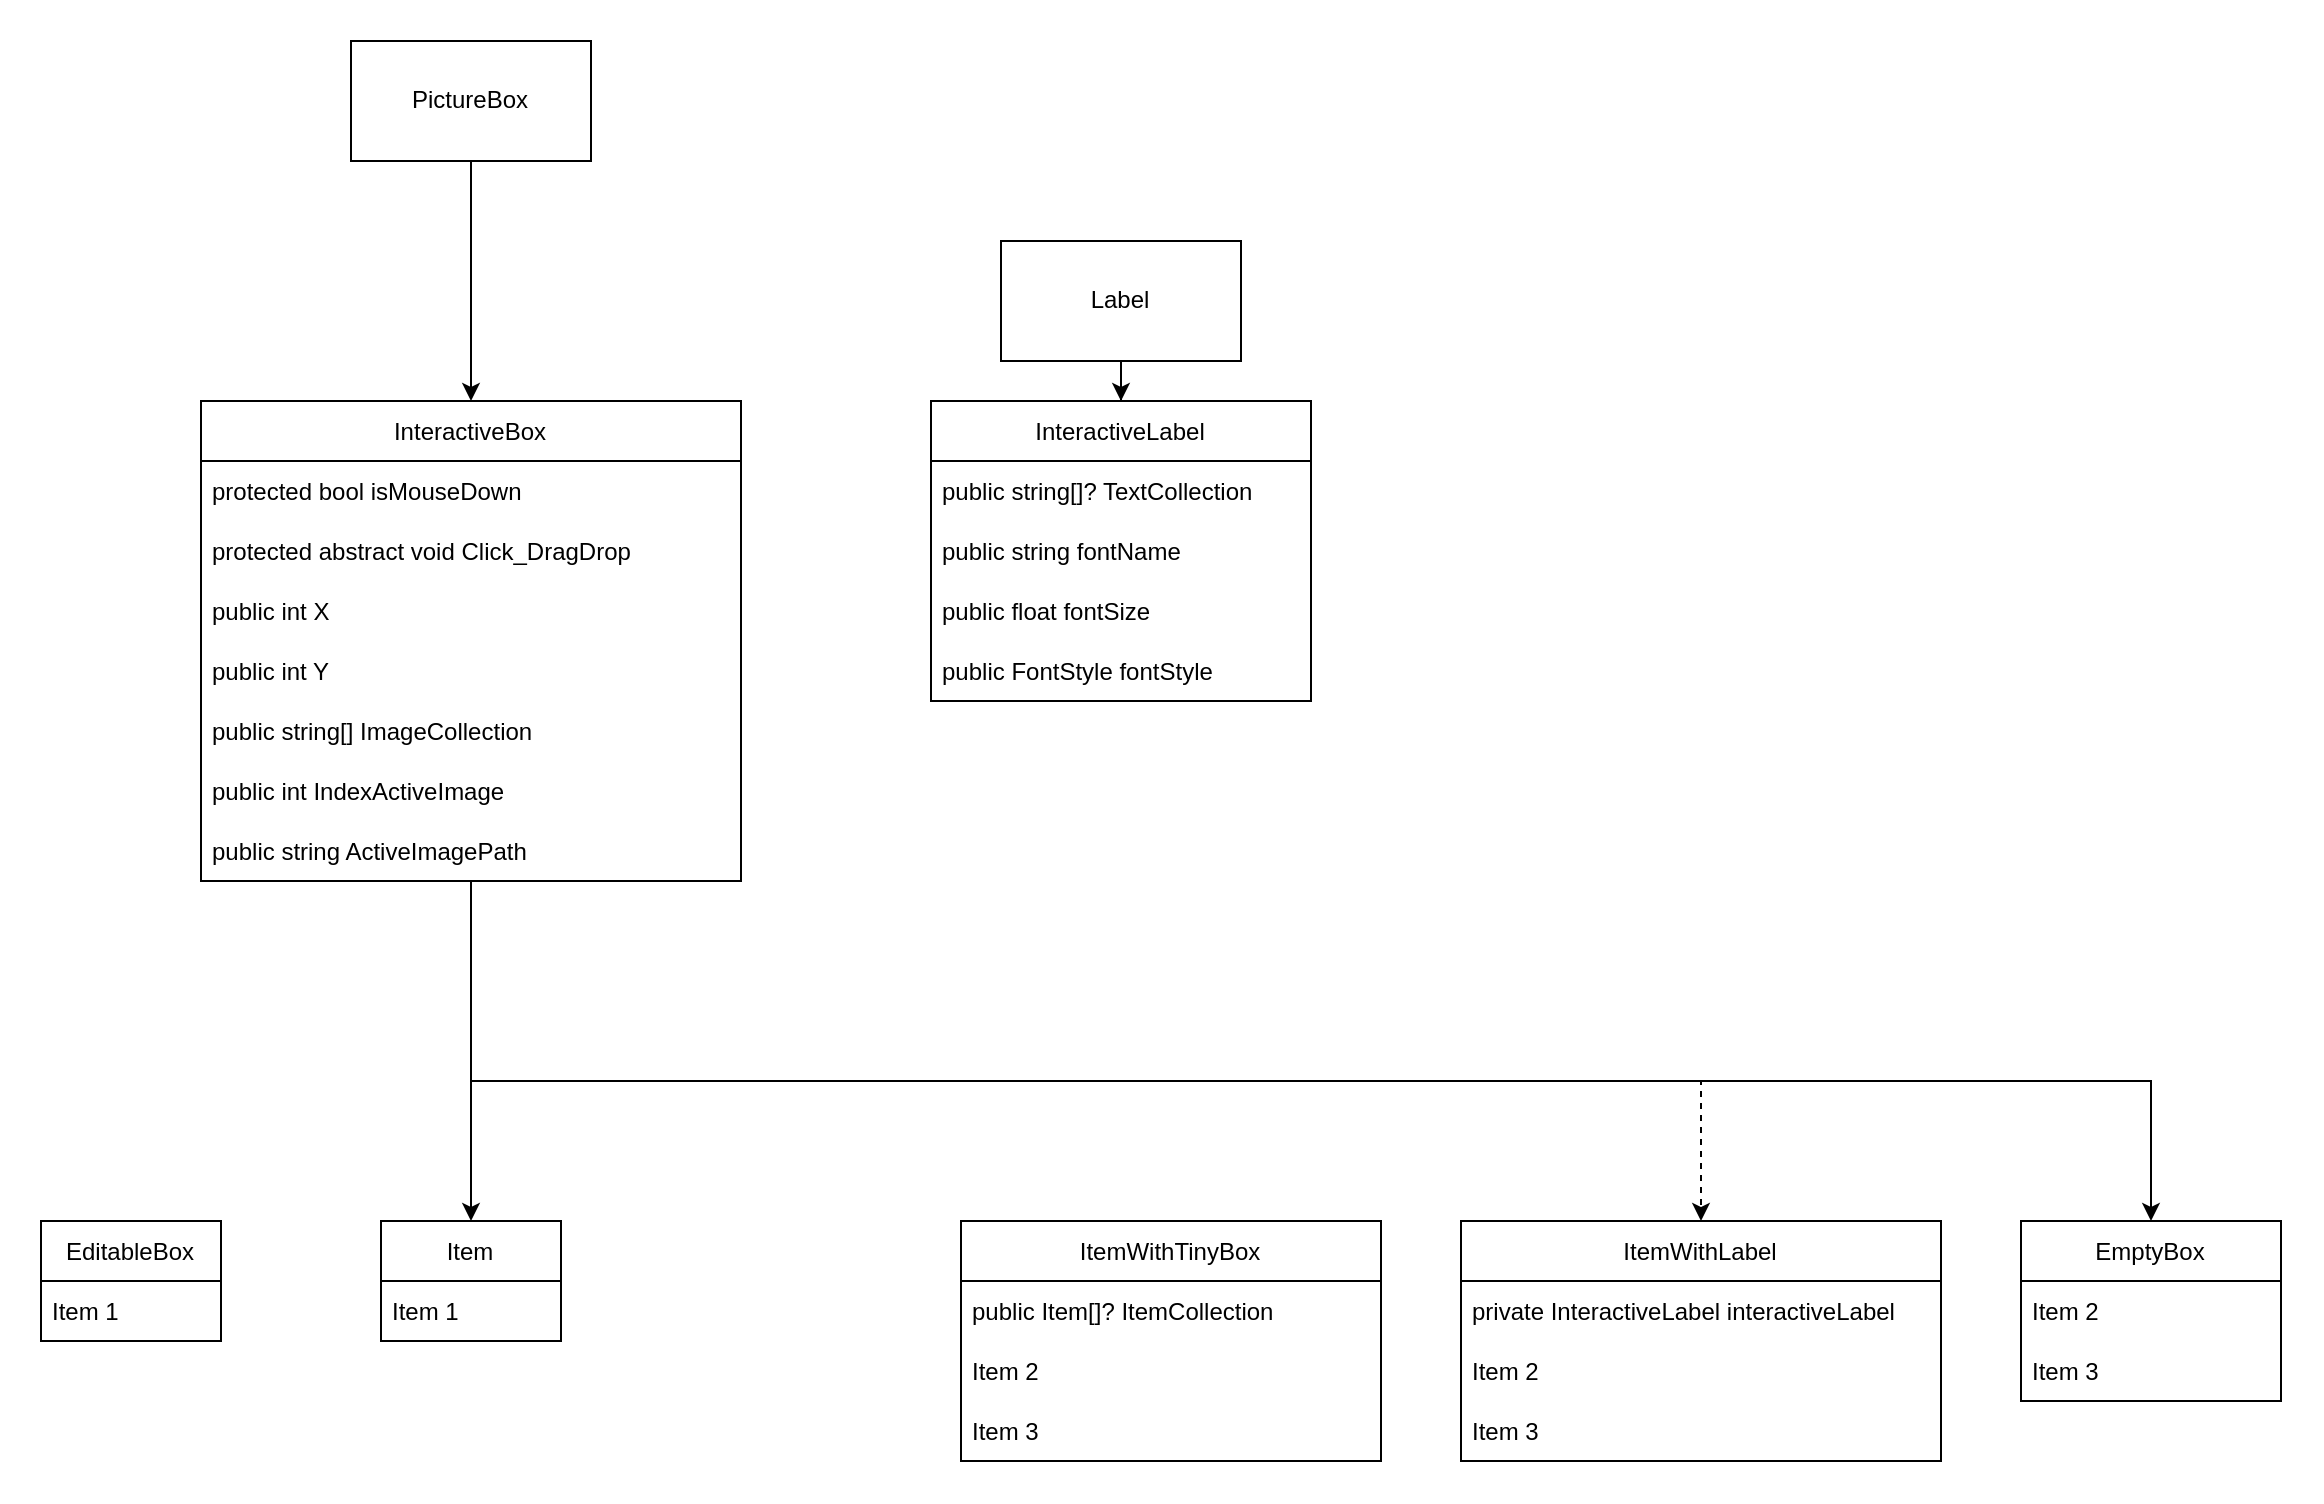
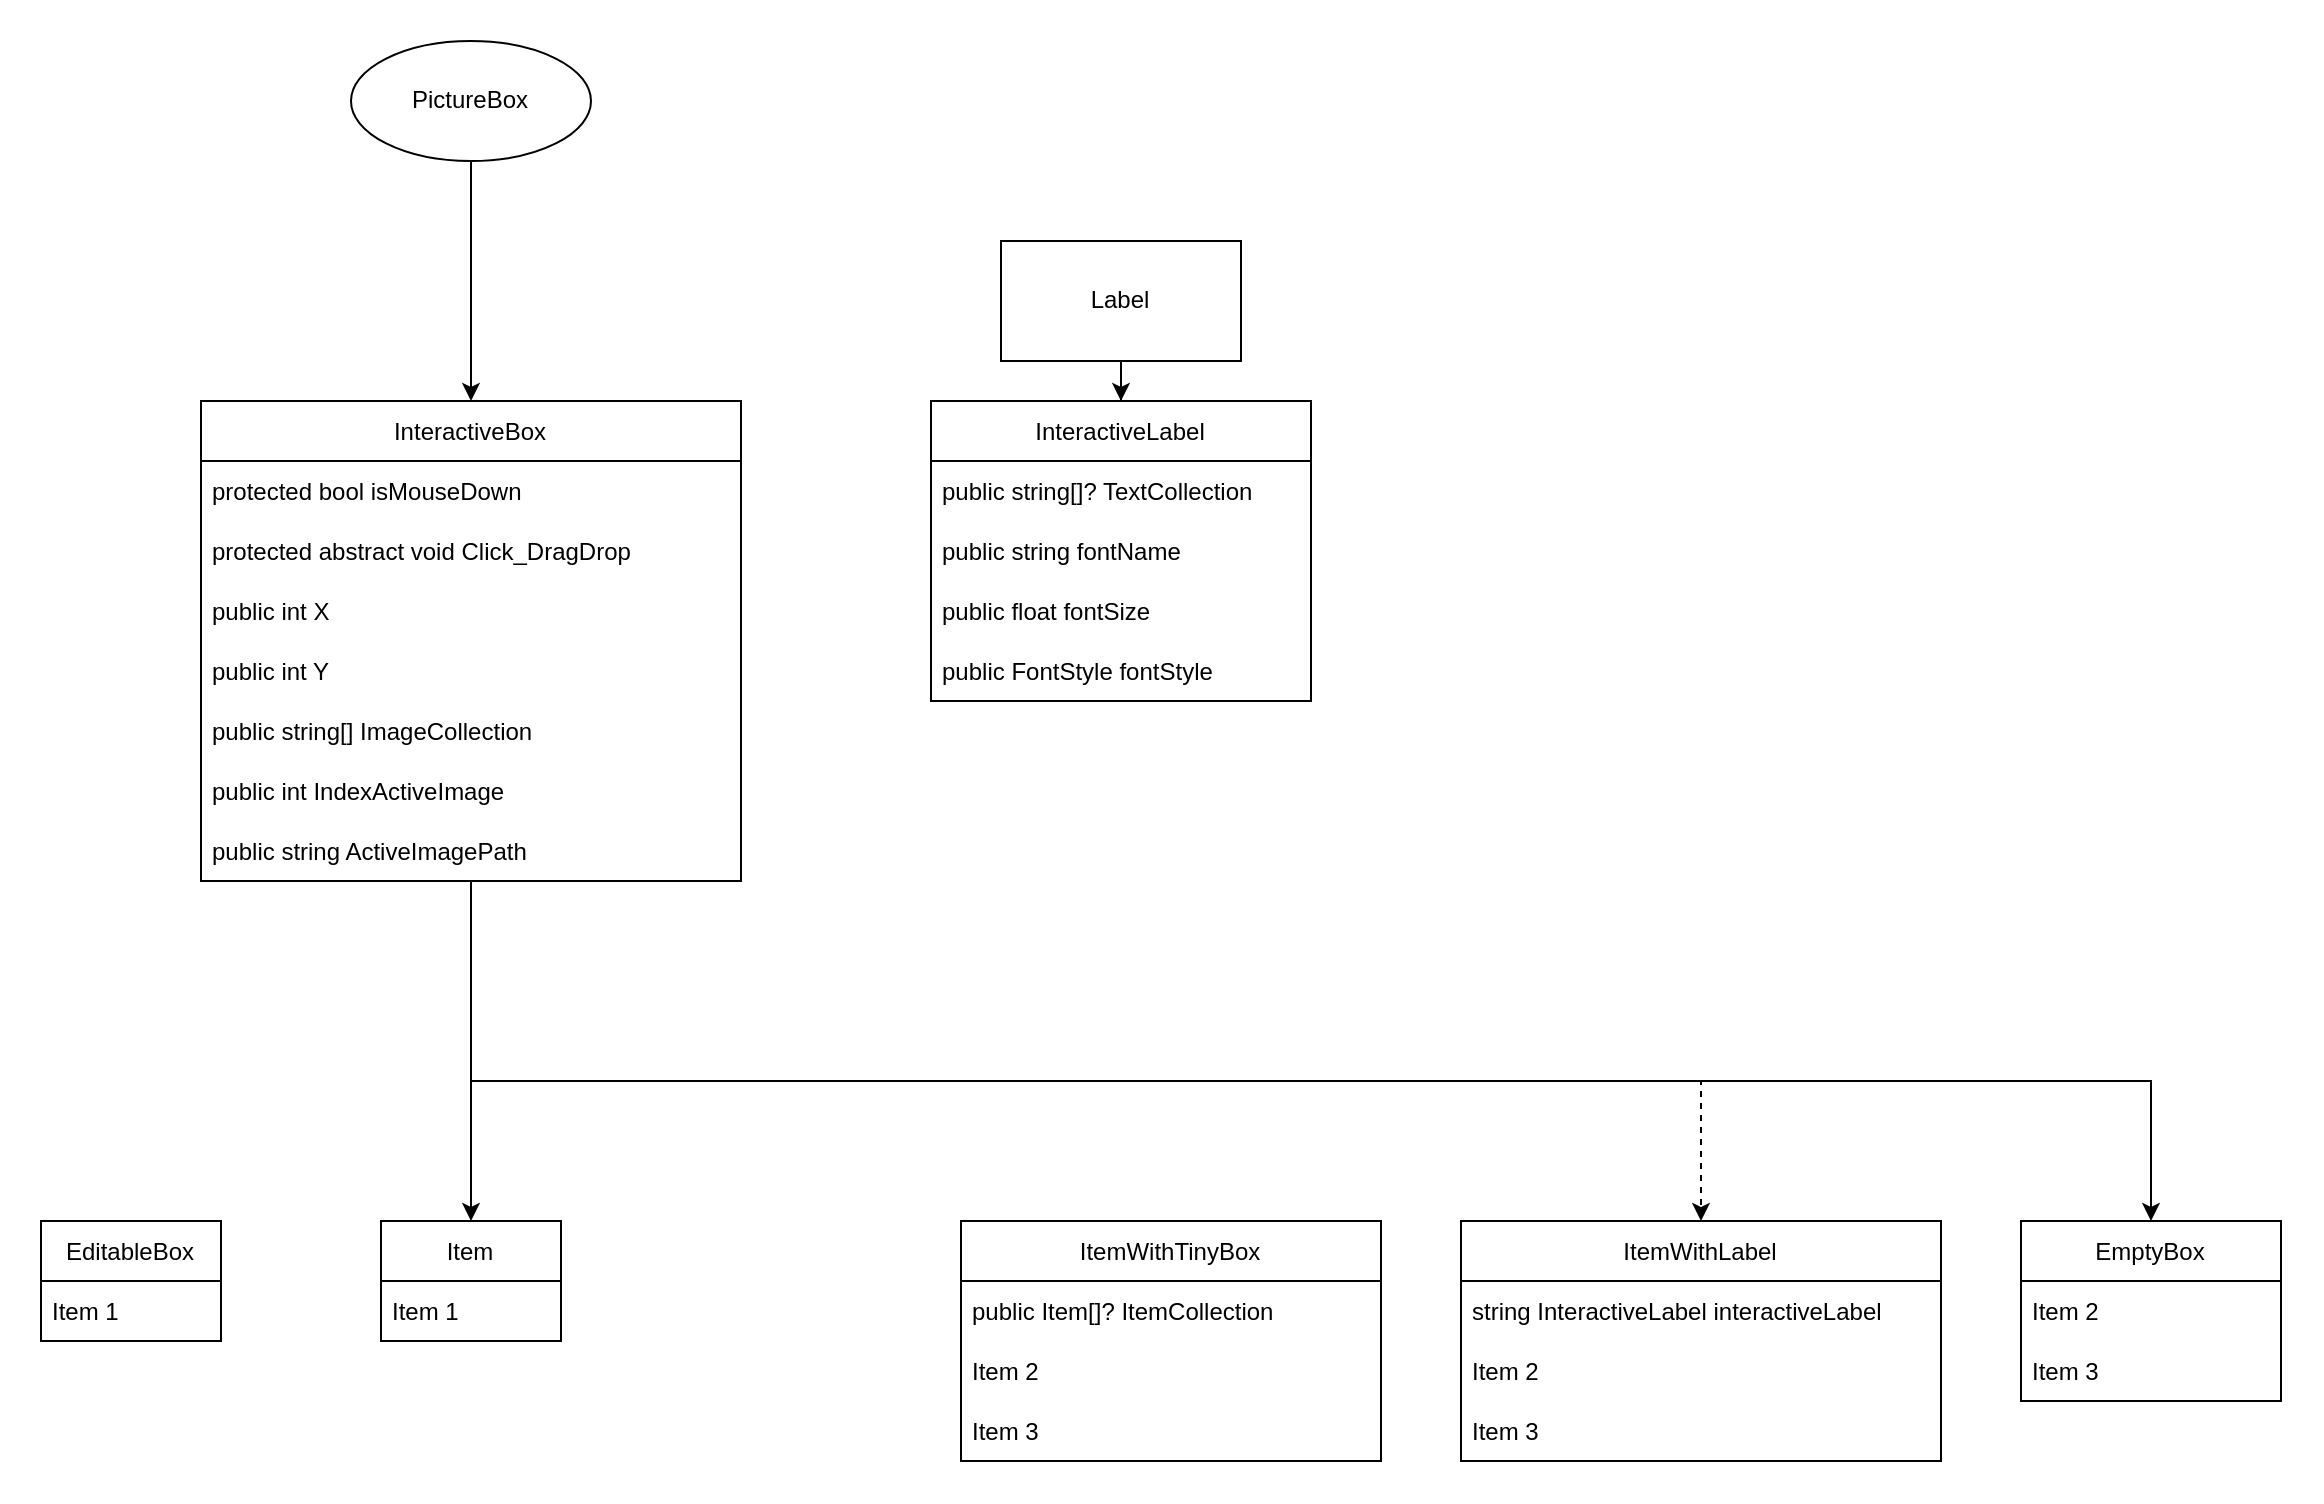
node "PictureBox": shape rectangle -> ellipse
node "private InteractiveLabel interactiveLabel": label "private InteractiveLabel interactiveLabel" -> "string InteractiveLabel interactiveLabel"
